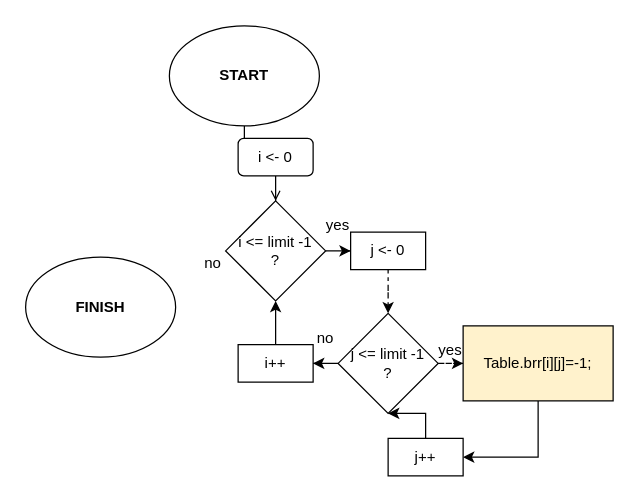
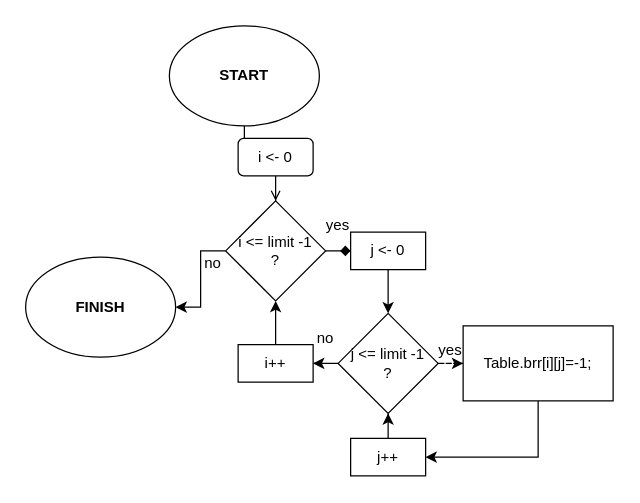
edge "i <= limit -1 ?" -> "j <- 0": arrowhead classic -> diamond
edge "i <= limit -1 ?" -> "FINISH": added
edge "j <- 0" -> "j <= limit -1 ?": style dashed -> solid
node "Table.brr[i][j]=-1;": fillcolor #fff2cc -> #ffffff
node "j++": moved (426, 457) -> (388, 457)
